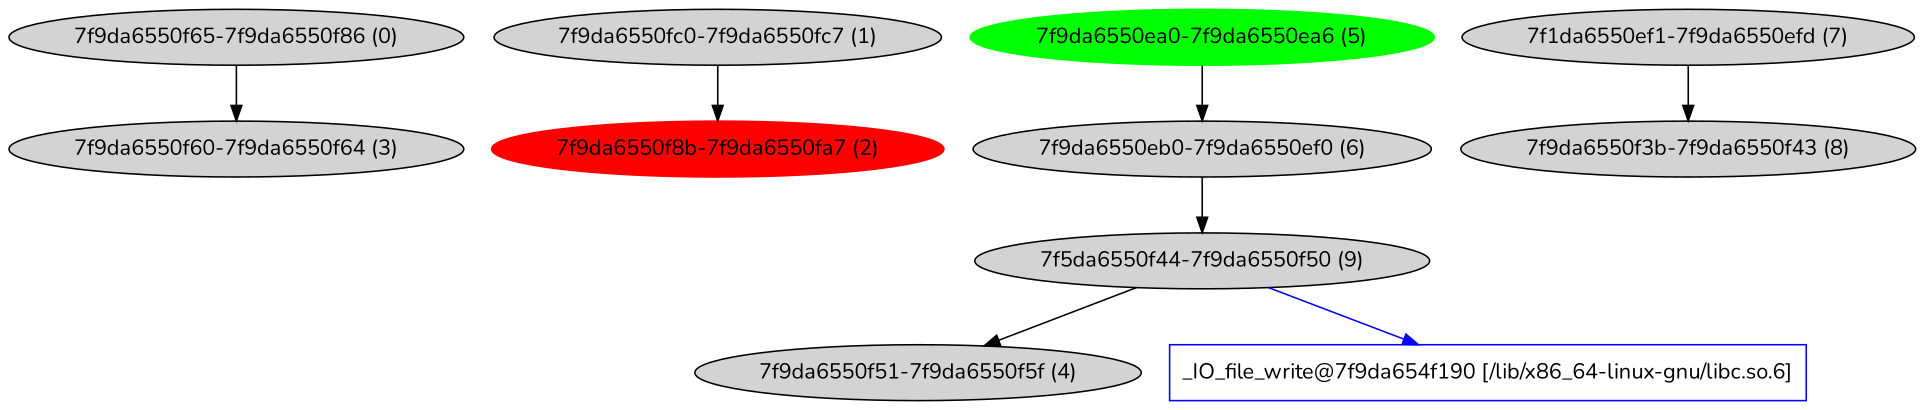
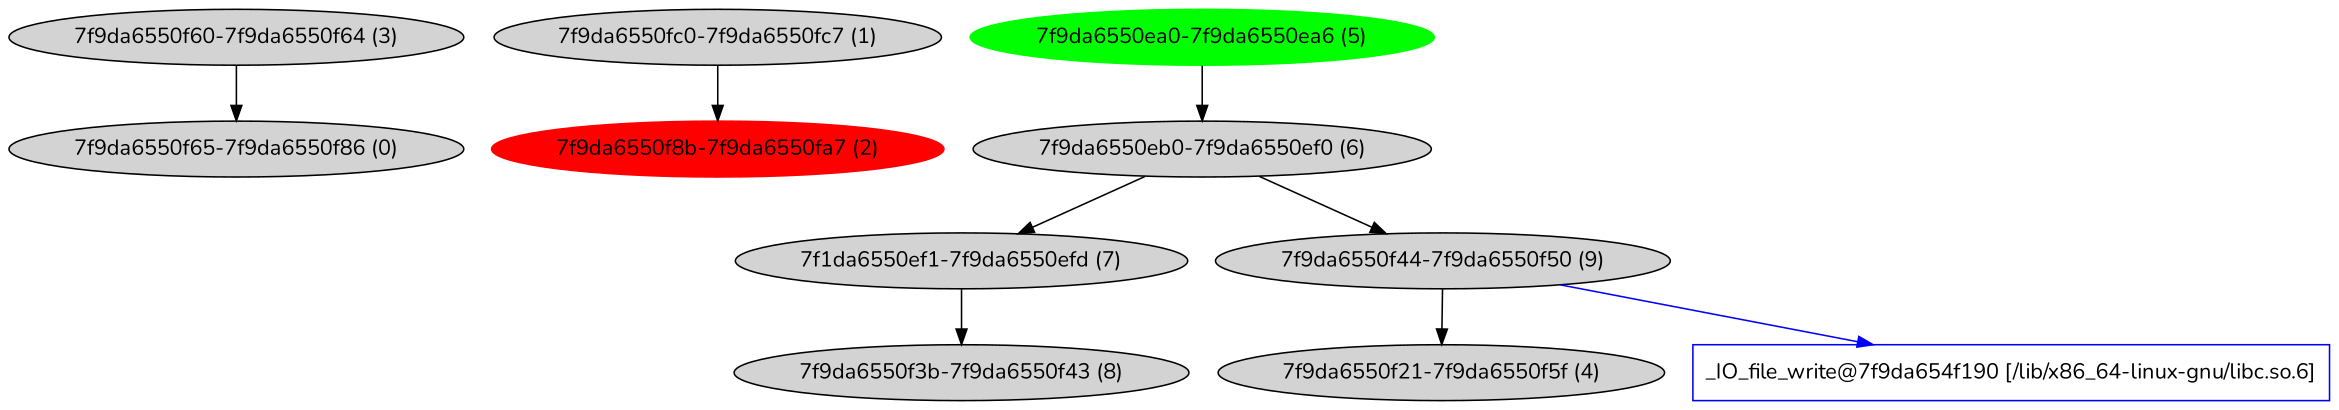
edge "7f9da6550f65-7f9da6550f86 (0)" -> "7f9da6550f60-7f9da6550f64 (3)": reversed
edge "7f9da6550eb0-7f9da6550ef0 (6)" -> "7f1da6550ef1-7f9da6550efd (7)": added
node "7f5da6550f44-7f9da6550f50 (9)": label "7f5da6550f44-7f9da6550f50 (9)" -> "7f9da6550f44-7f9da6550f50 (9)"
node "7f9da6550f51-7f9da6550f5f (4)": label "7f9da6550f51-7f9da6550f5f (4)" -> "7f9da6550f21-7f9da6550f5f (4)"
